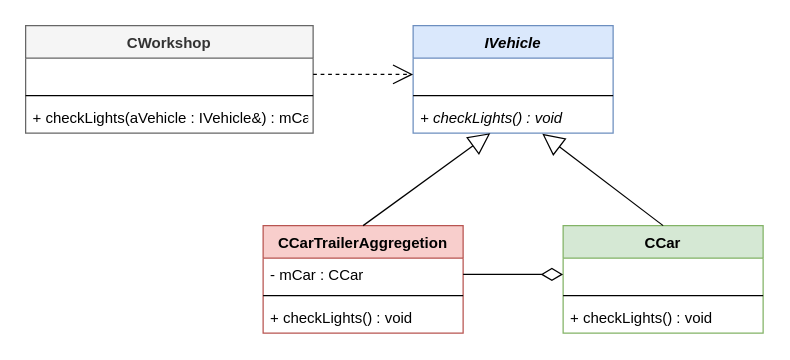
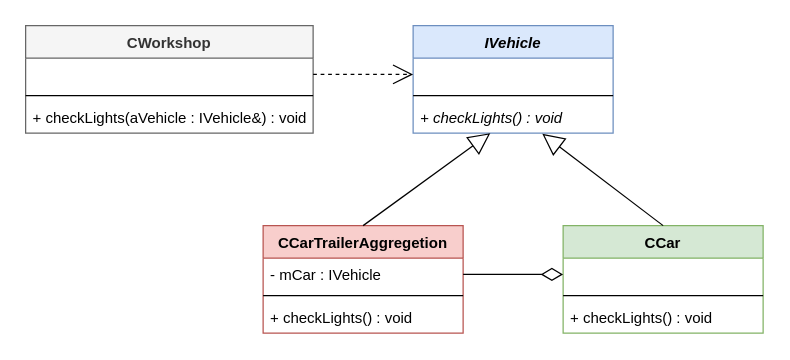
node "+ checkLights(aVehicle : IVehicle&) : mCar": label "+ checkLights(aVehicle : IVehicle&) : mCar" -> "+ checkLights(aVehicle : IVehicle&) : void"
node "- mCar : CCar": label "- mCar : CCar" -> "- mCar : IVehicle"
